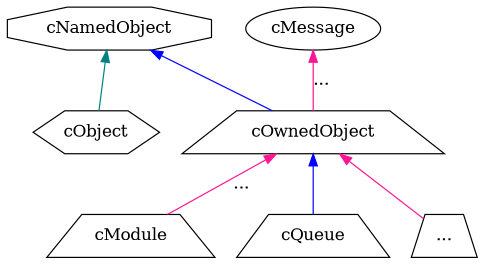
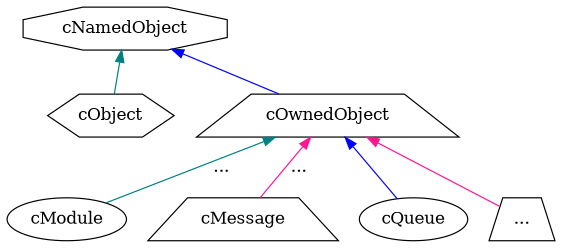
node "cMessage": shape ellipse -> trapezium
edge "cOwnedObject" -> "cMessage": reversed
edge "cModule" -> "cOwnedObject": color deeppink -> teal
node "cModule": shape trapezium -> ellipse
node "cQueue": shape trapezium -> ellipse
